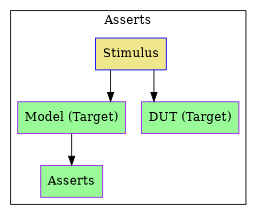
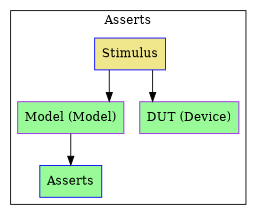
node "Model (Target)": label "Model (Target)" -> "Model (Model)"
node "DUT (Target)": label "DUT (Target)" -> "DUT (Device)"
node "Asserts": color purple -> blue
